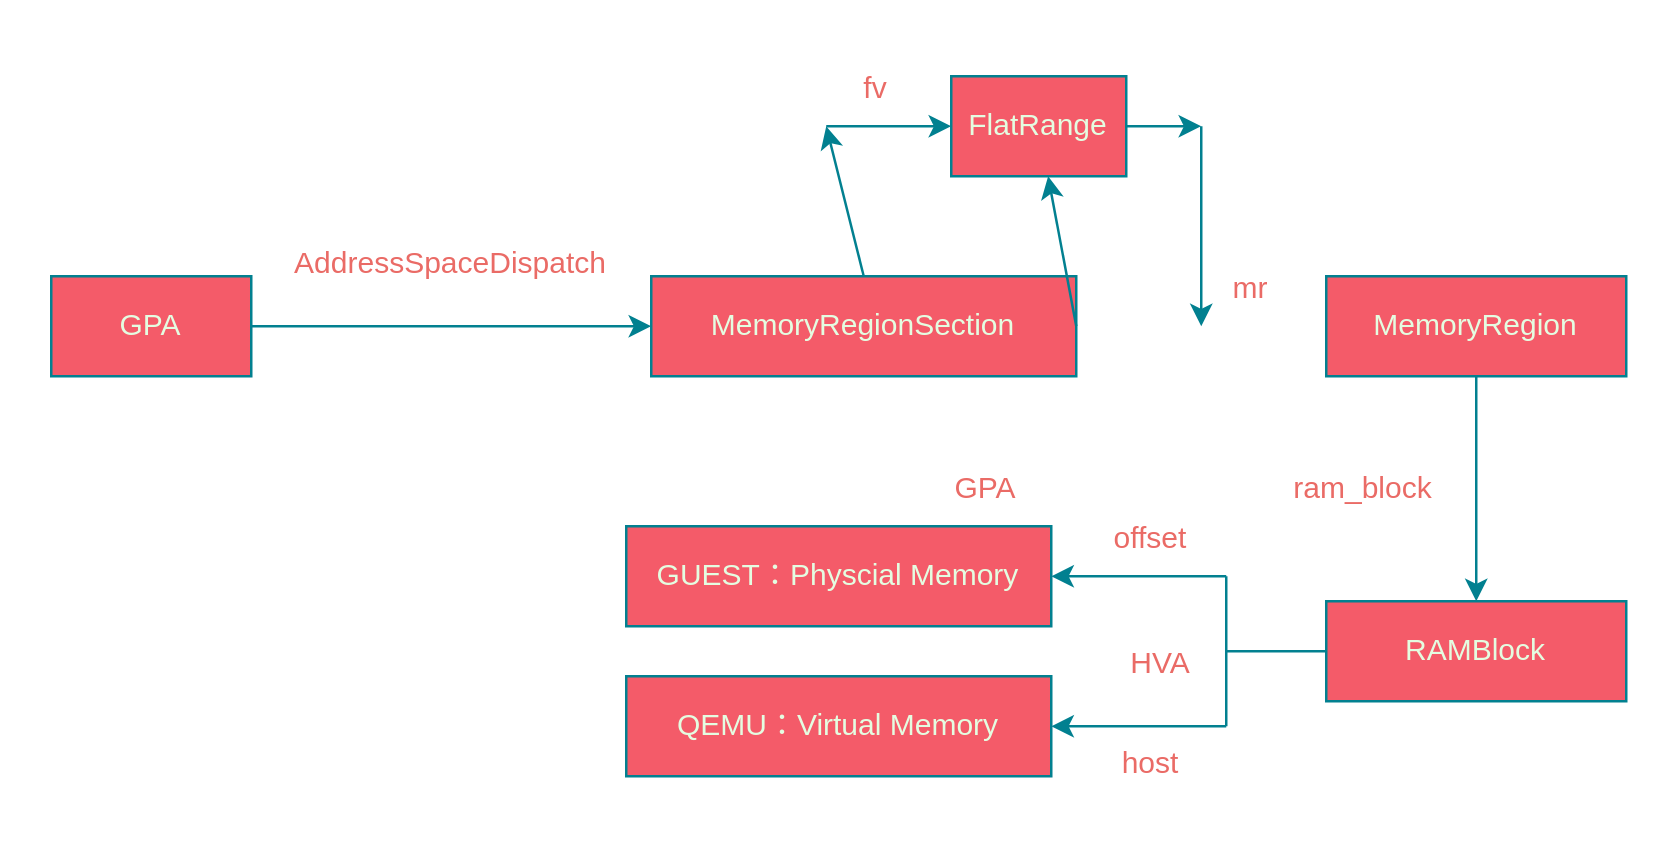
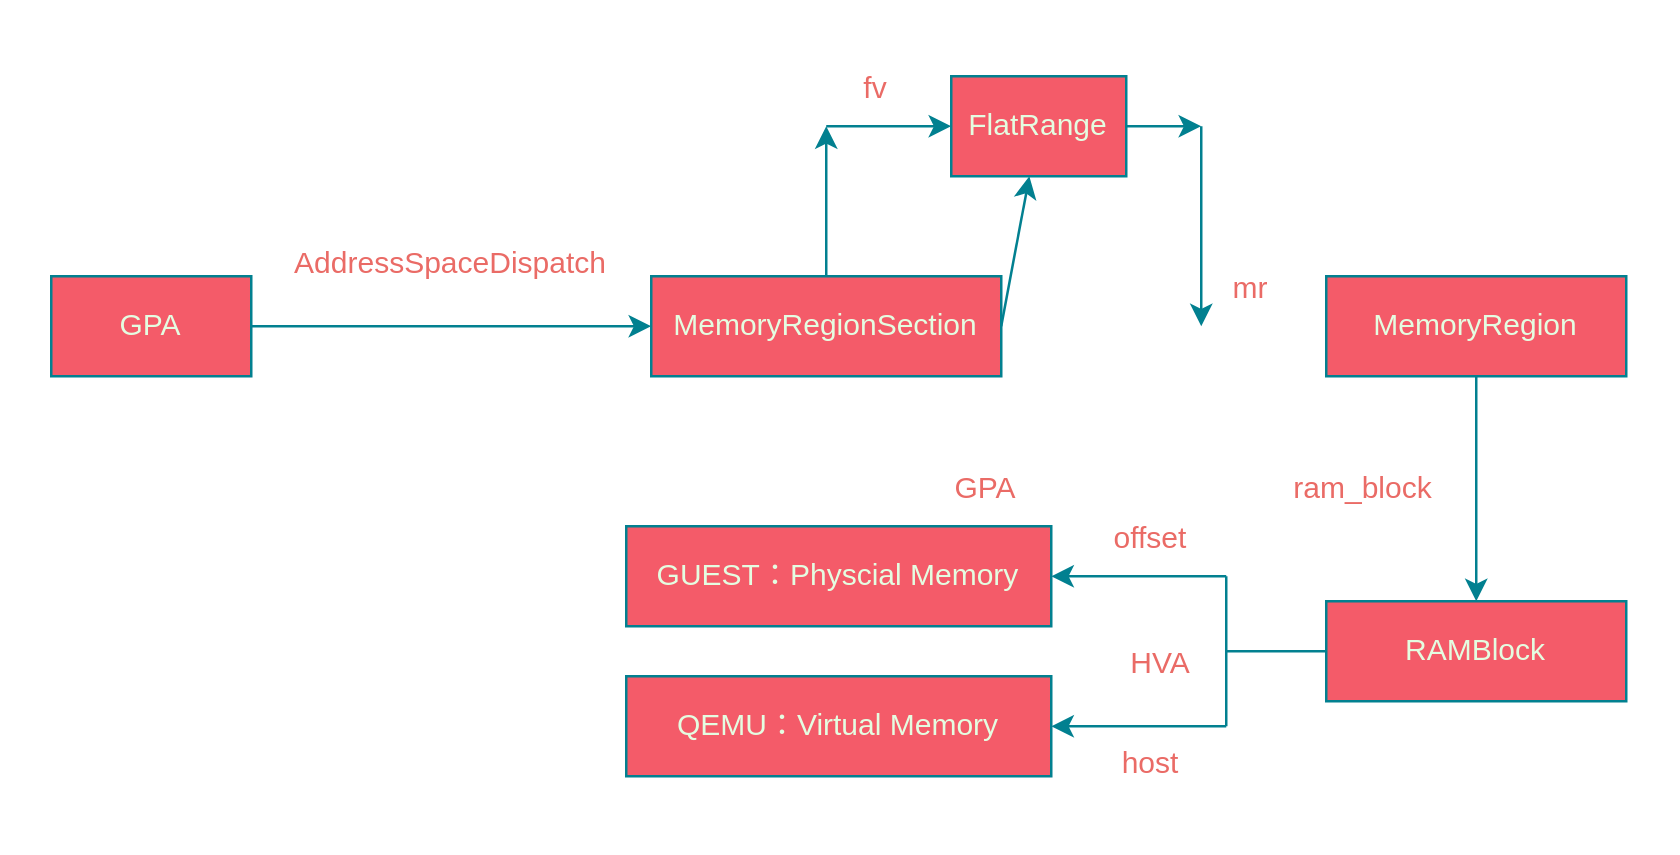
node "MemoryRegionSection": size 425x100 -> 350x100
